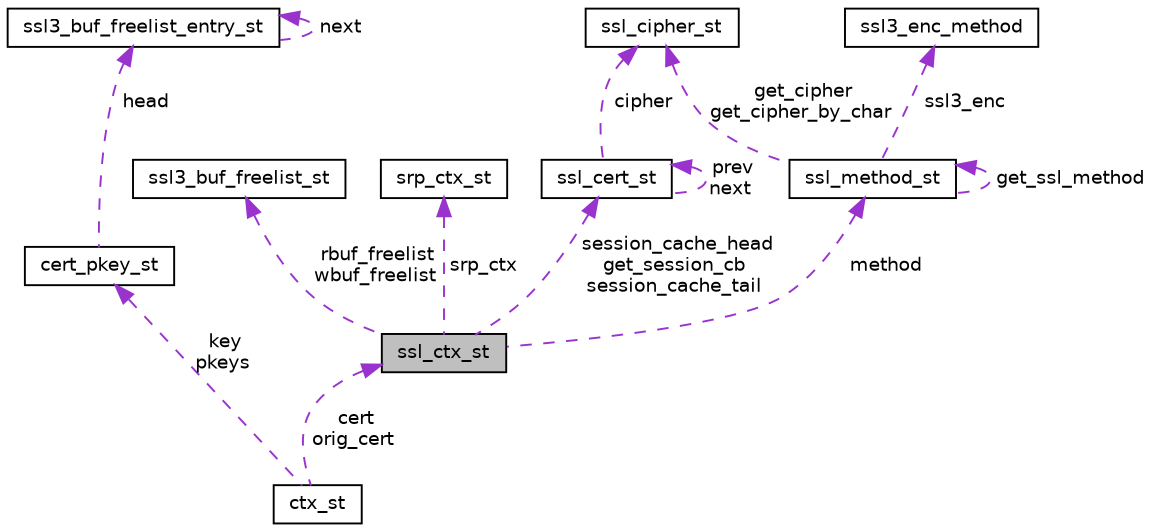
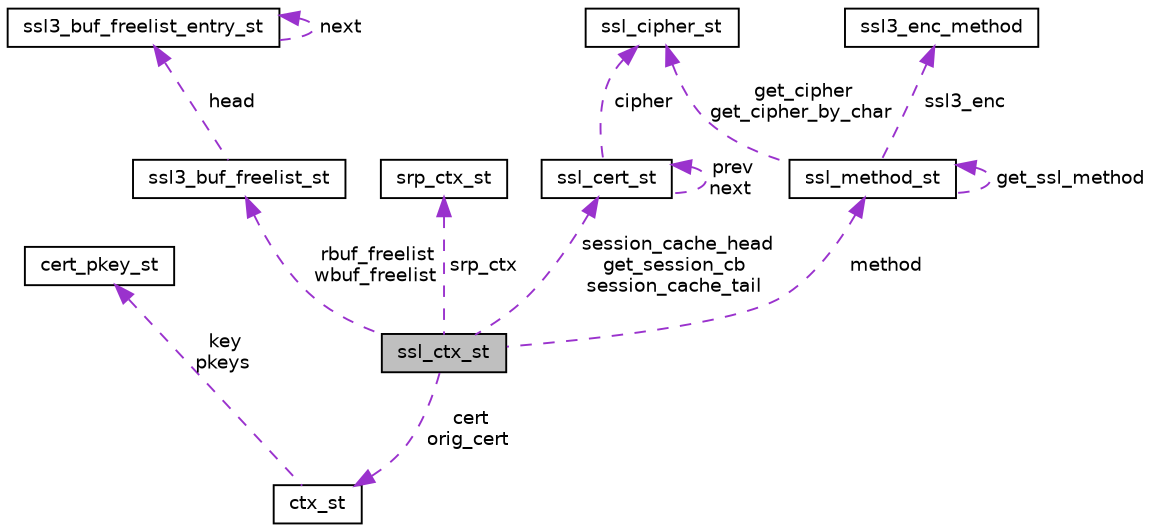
edge "cert_pkey_st" -> "ssl3_buf_freelist_entry_st": now "ssl3_buf_freelist_st" -> "ssl3_buf_freelist_entry_st"
edge "ctx_st" -> "ssl_ctx_st": reversed
